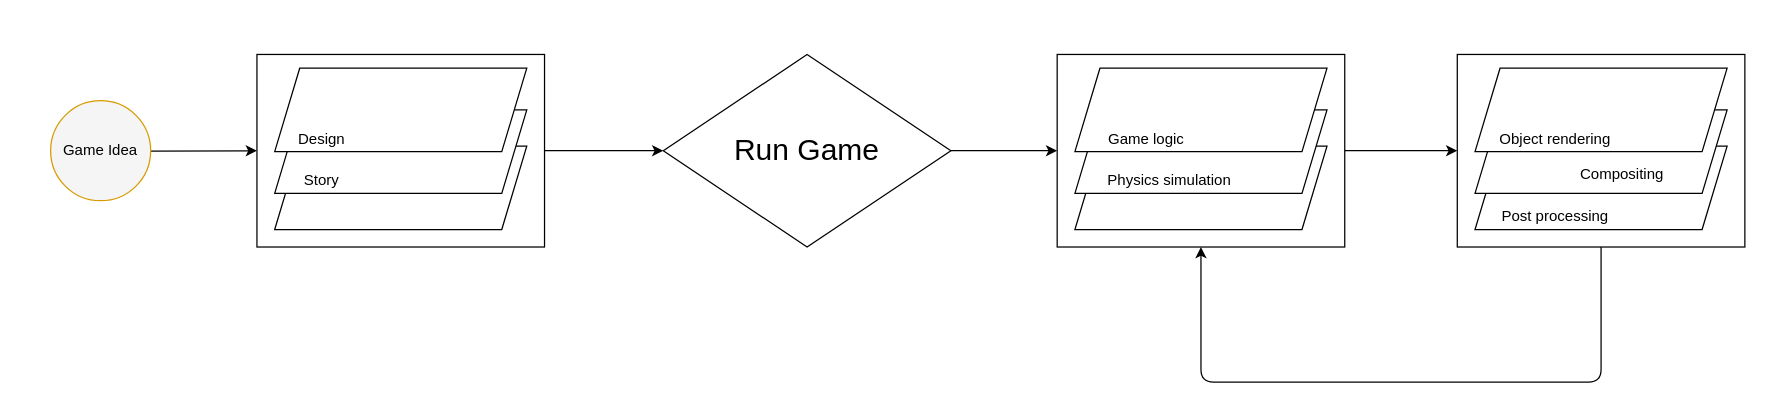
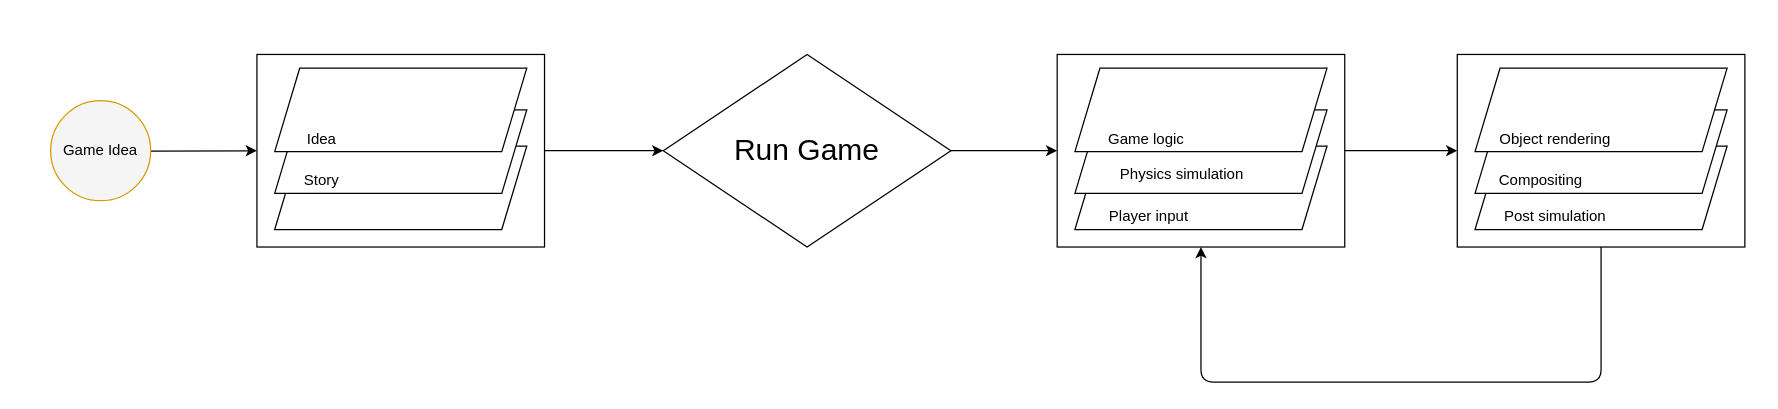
node "Design": label "Design" -> "Idea"
node "Compositing": moved (1622, 174) -> (1541, 181)
node "Physics simulation": moved (1170, 181) -> (1182, 174)
node "Player input": added
node "Post processing": label "Post processing" -> "Post simulation"
